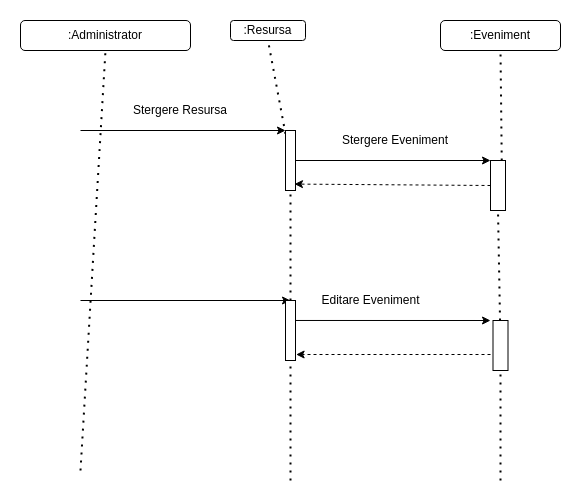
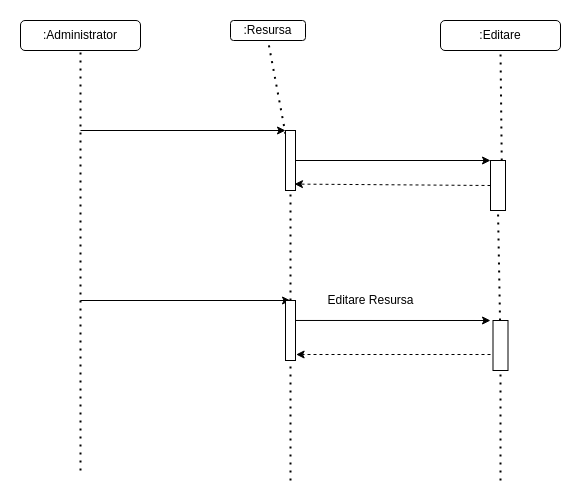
node ":Administrator": size 170x30 -> 120x30
node ":Eveniment": label ":Eveniment" -> ":Editare"
node "Stergere Resursa": removed
node "Stergere Eveniment": removed
node "Editare Eveniment": label "Editare Eveniment" -> "Editare Resursa"
